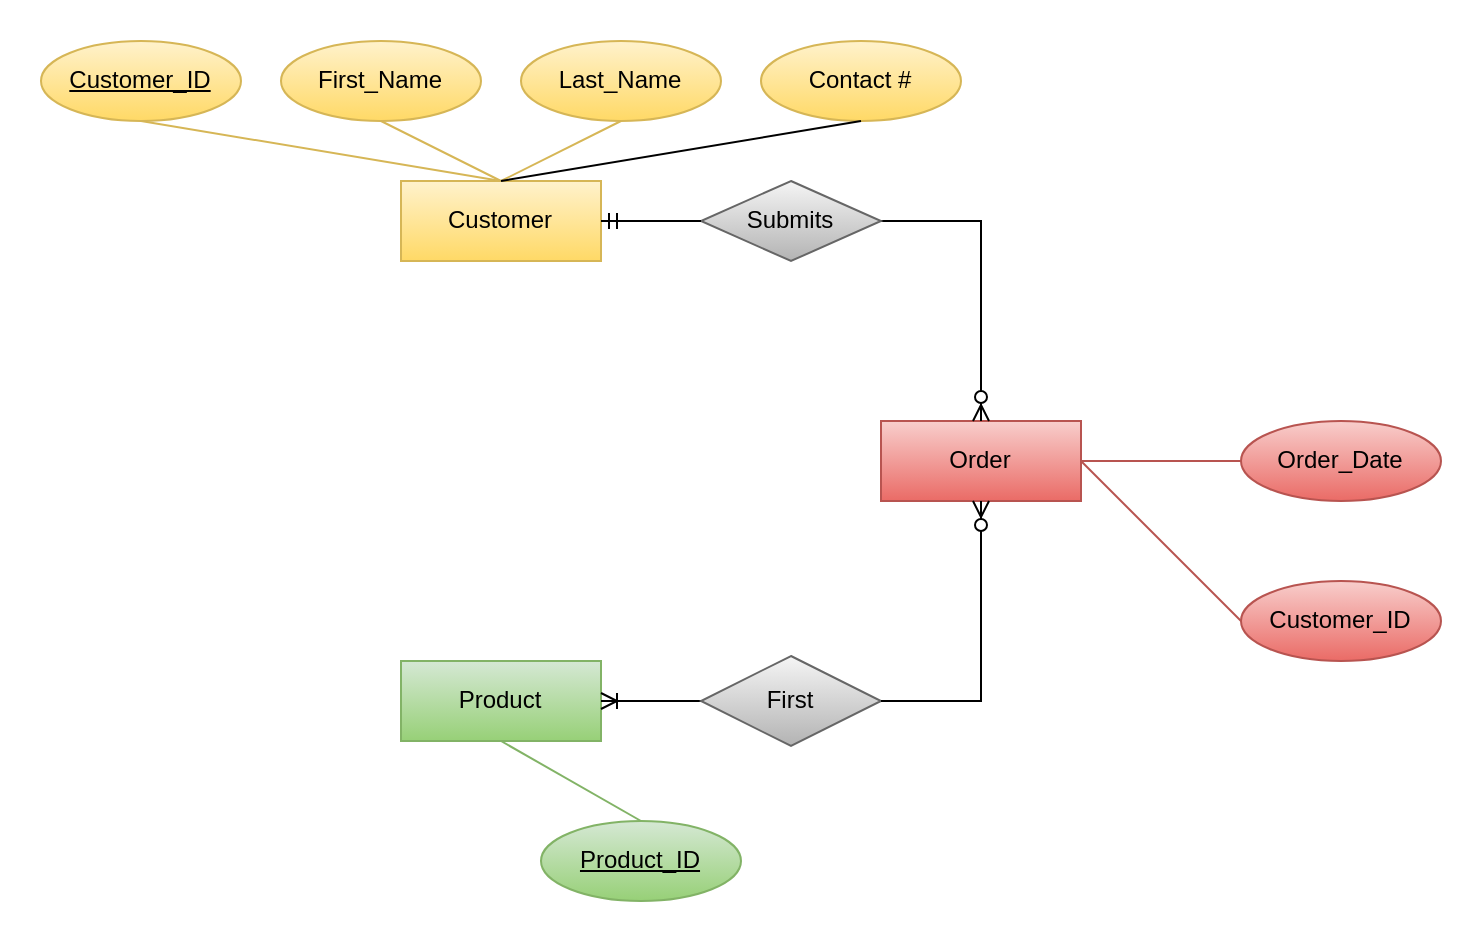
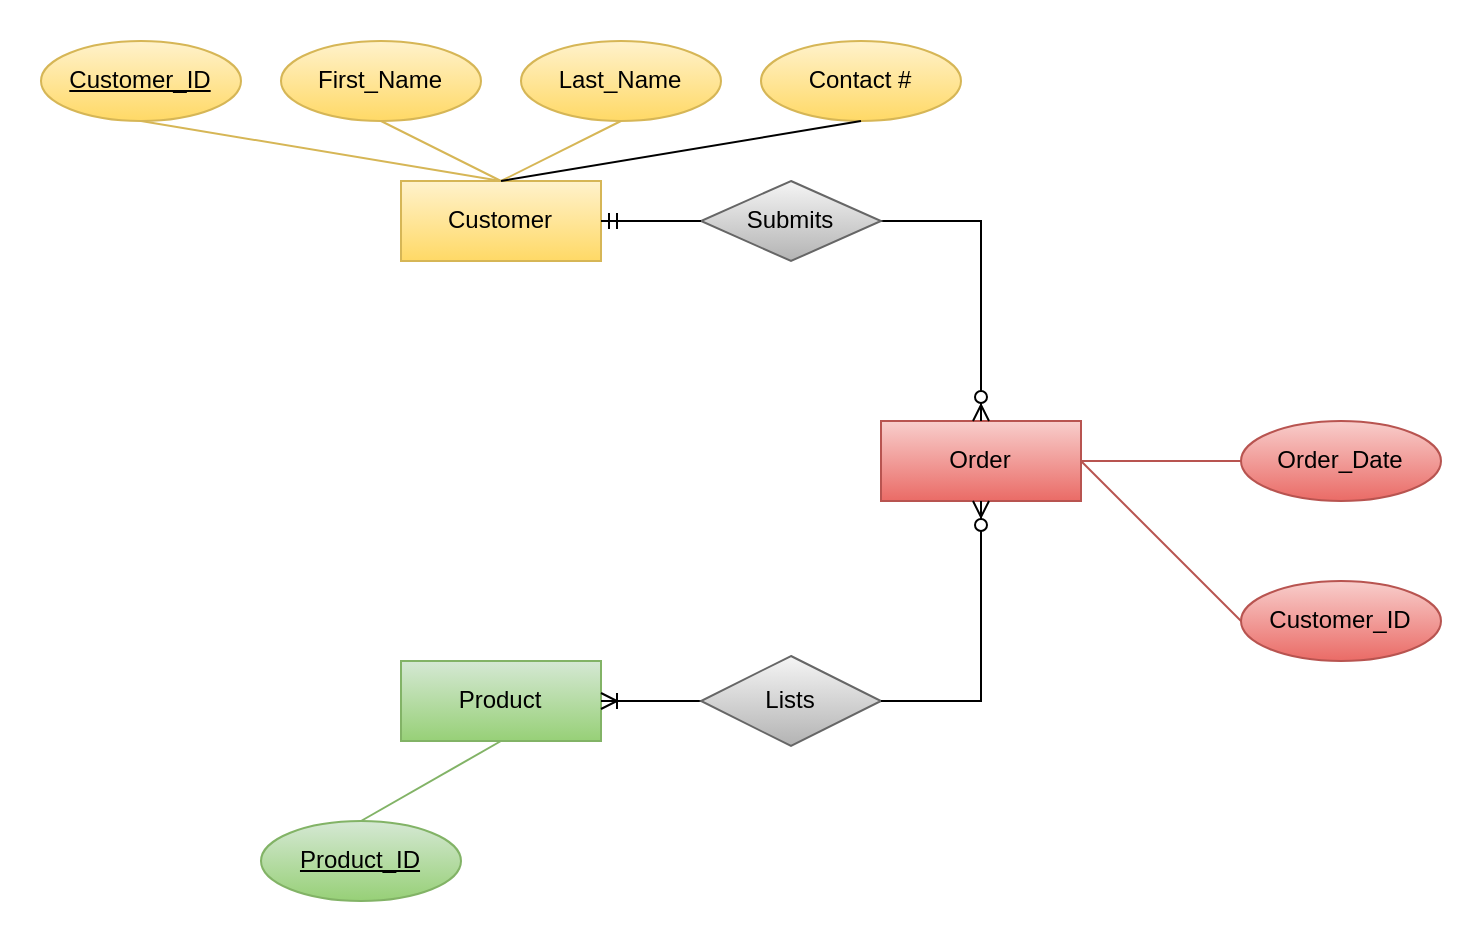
node "First": label "First" -> "Lists"
node "Product_ID": moved (641, 861) -> (361, 861)
